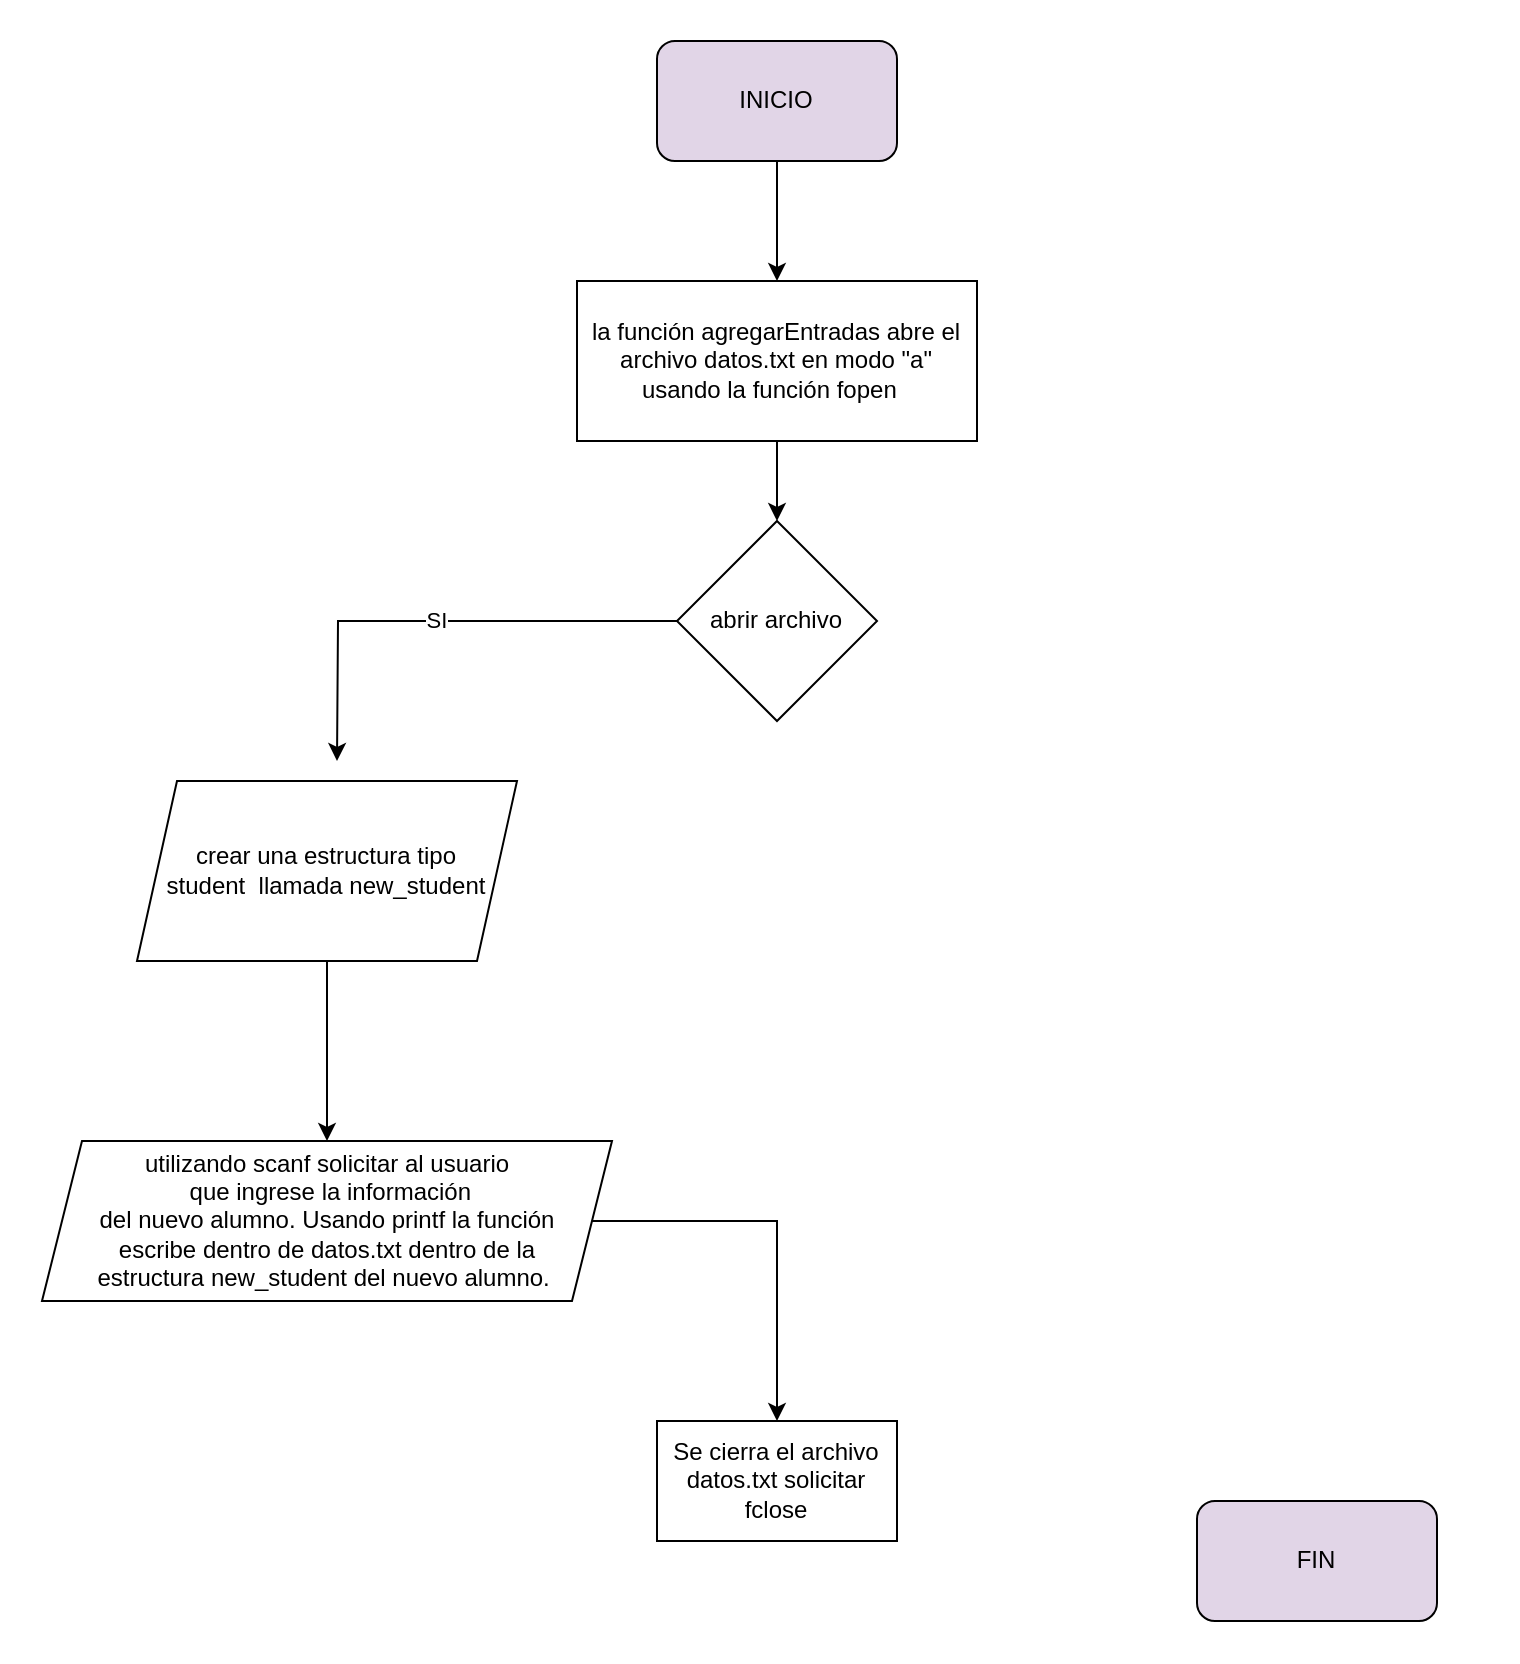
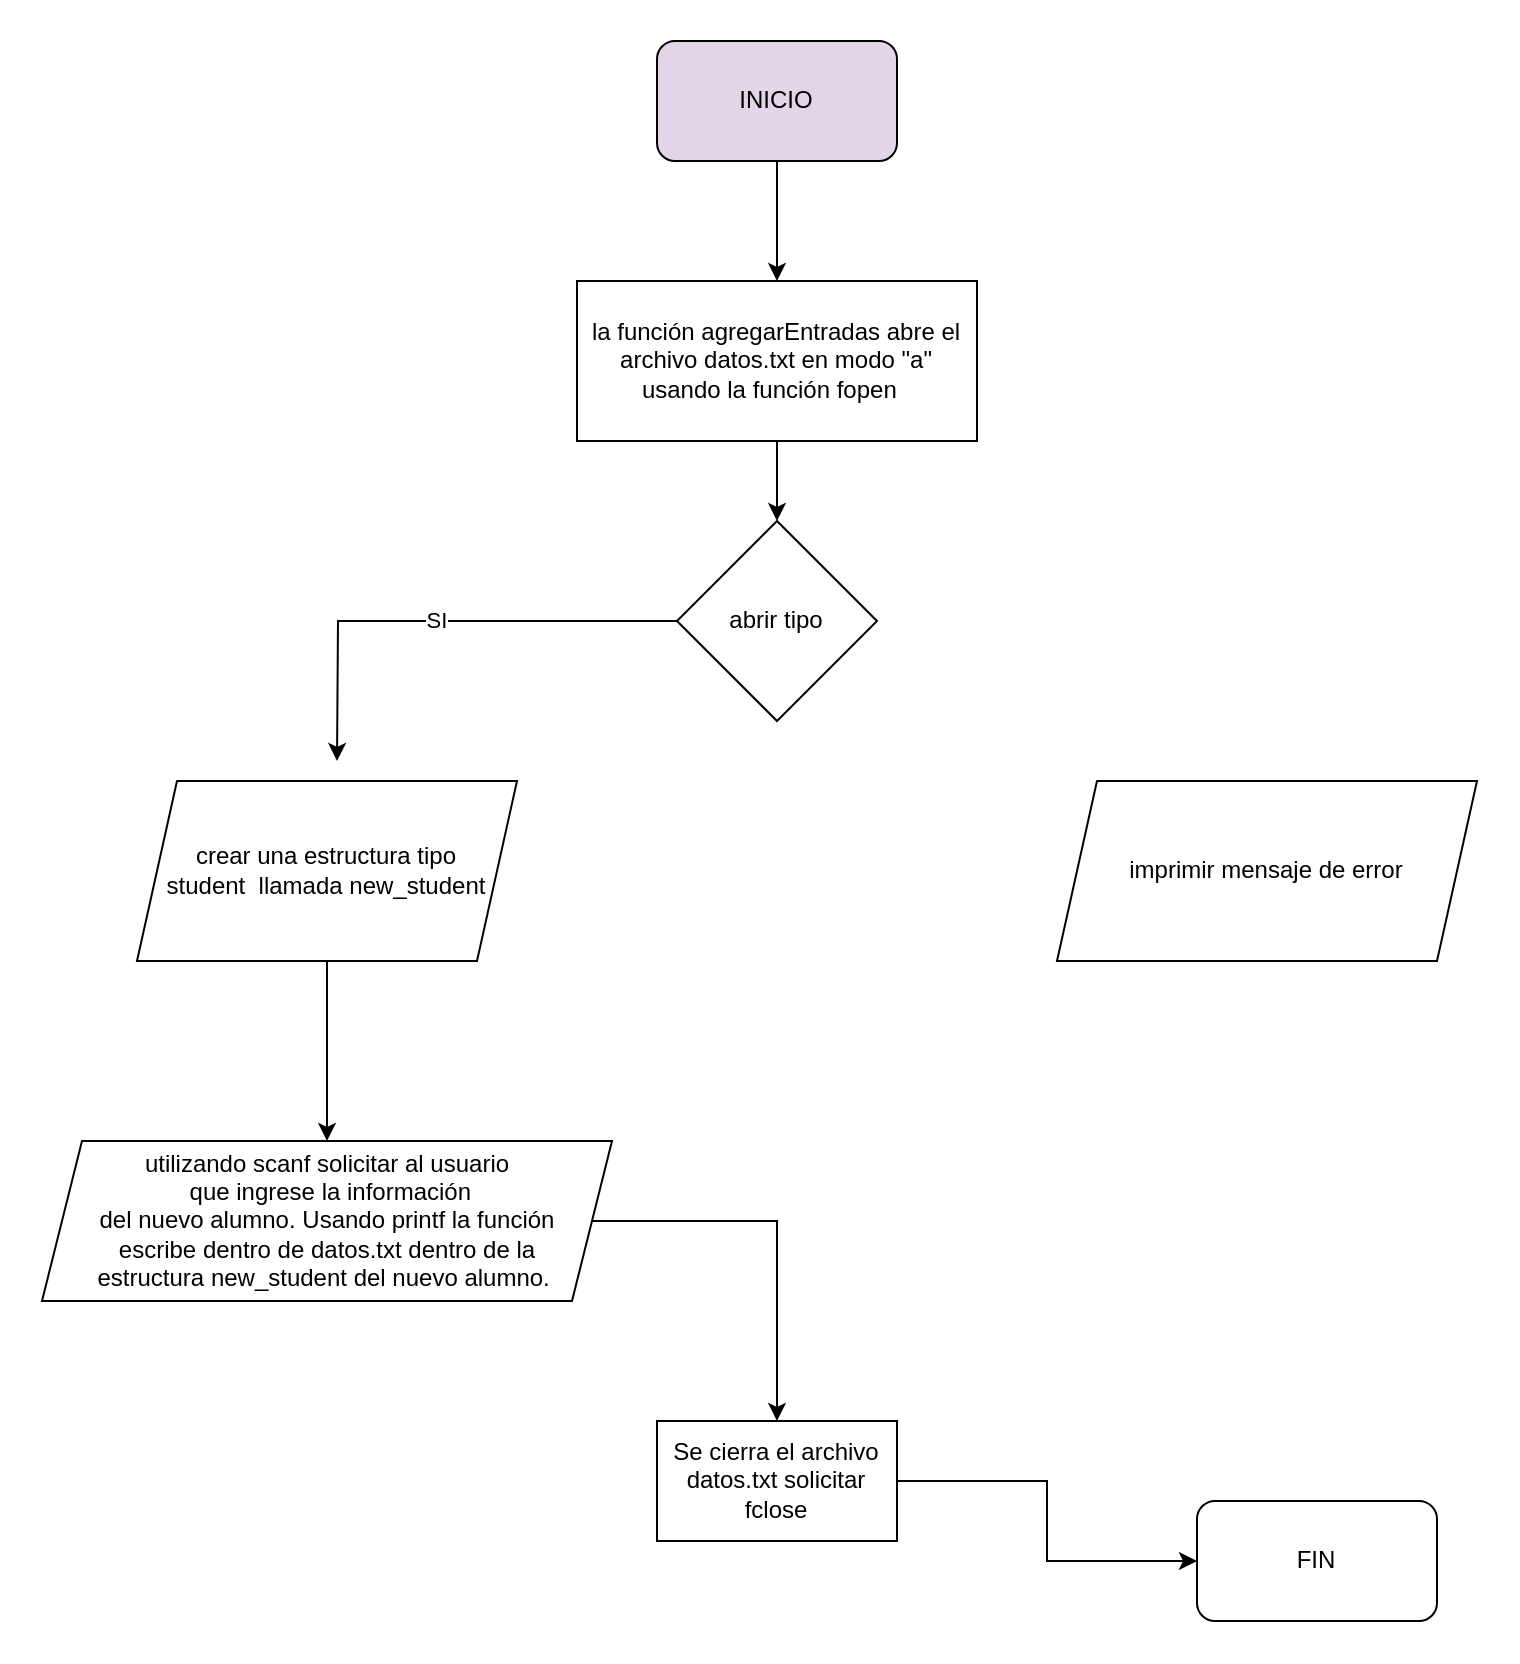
node "abrir archivo": label "abrir archivo" -> "abrir tipo"
node "imprimir mensaje de error": added
edge "Se cierra el archivo datos.txt solicitar fclose" -> "FIN": added
node "FIN": fillcolor #e1d5e7 -> #ffffff
